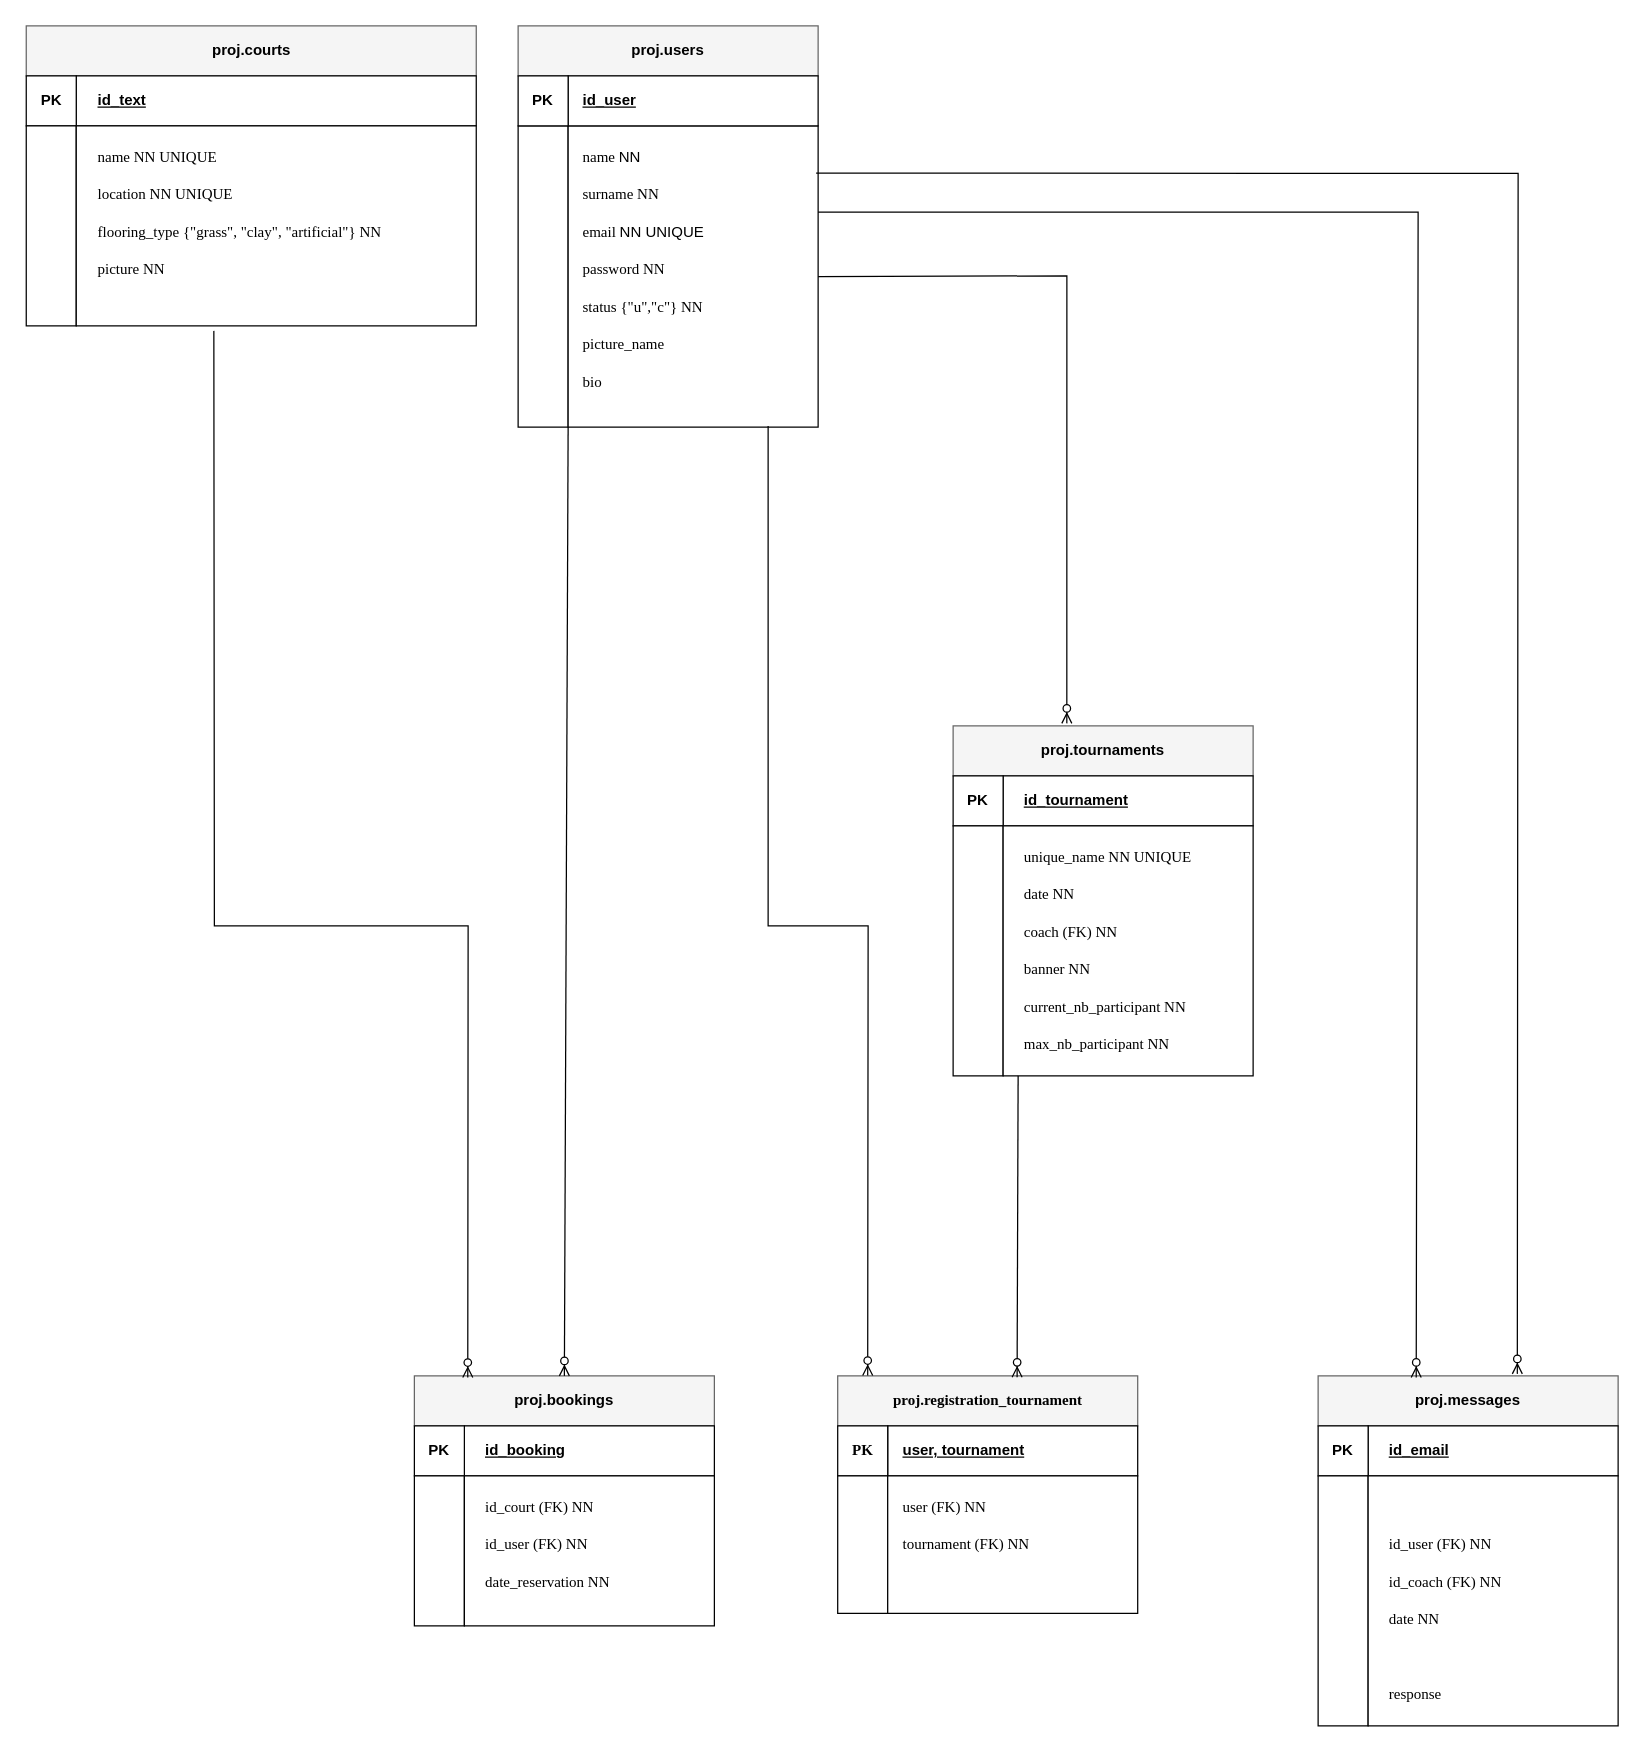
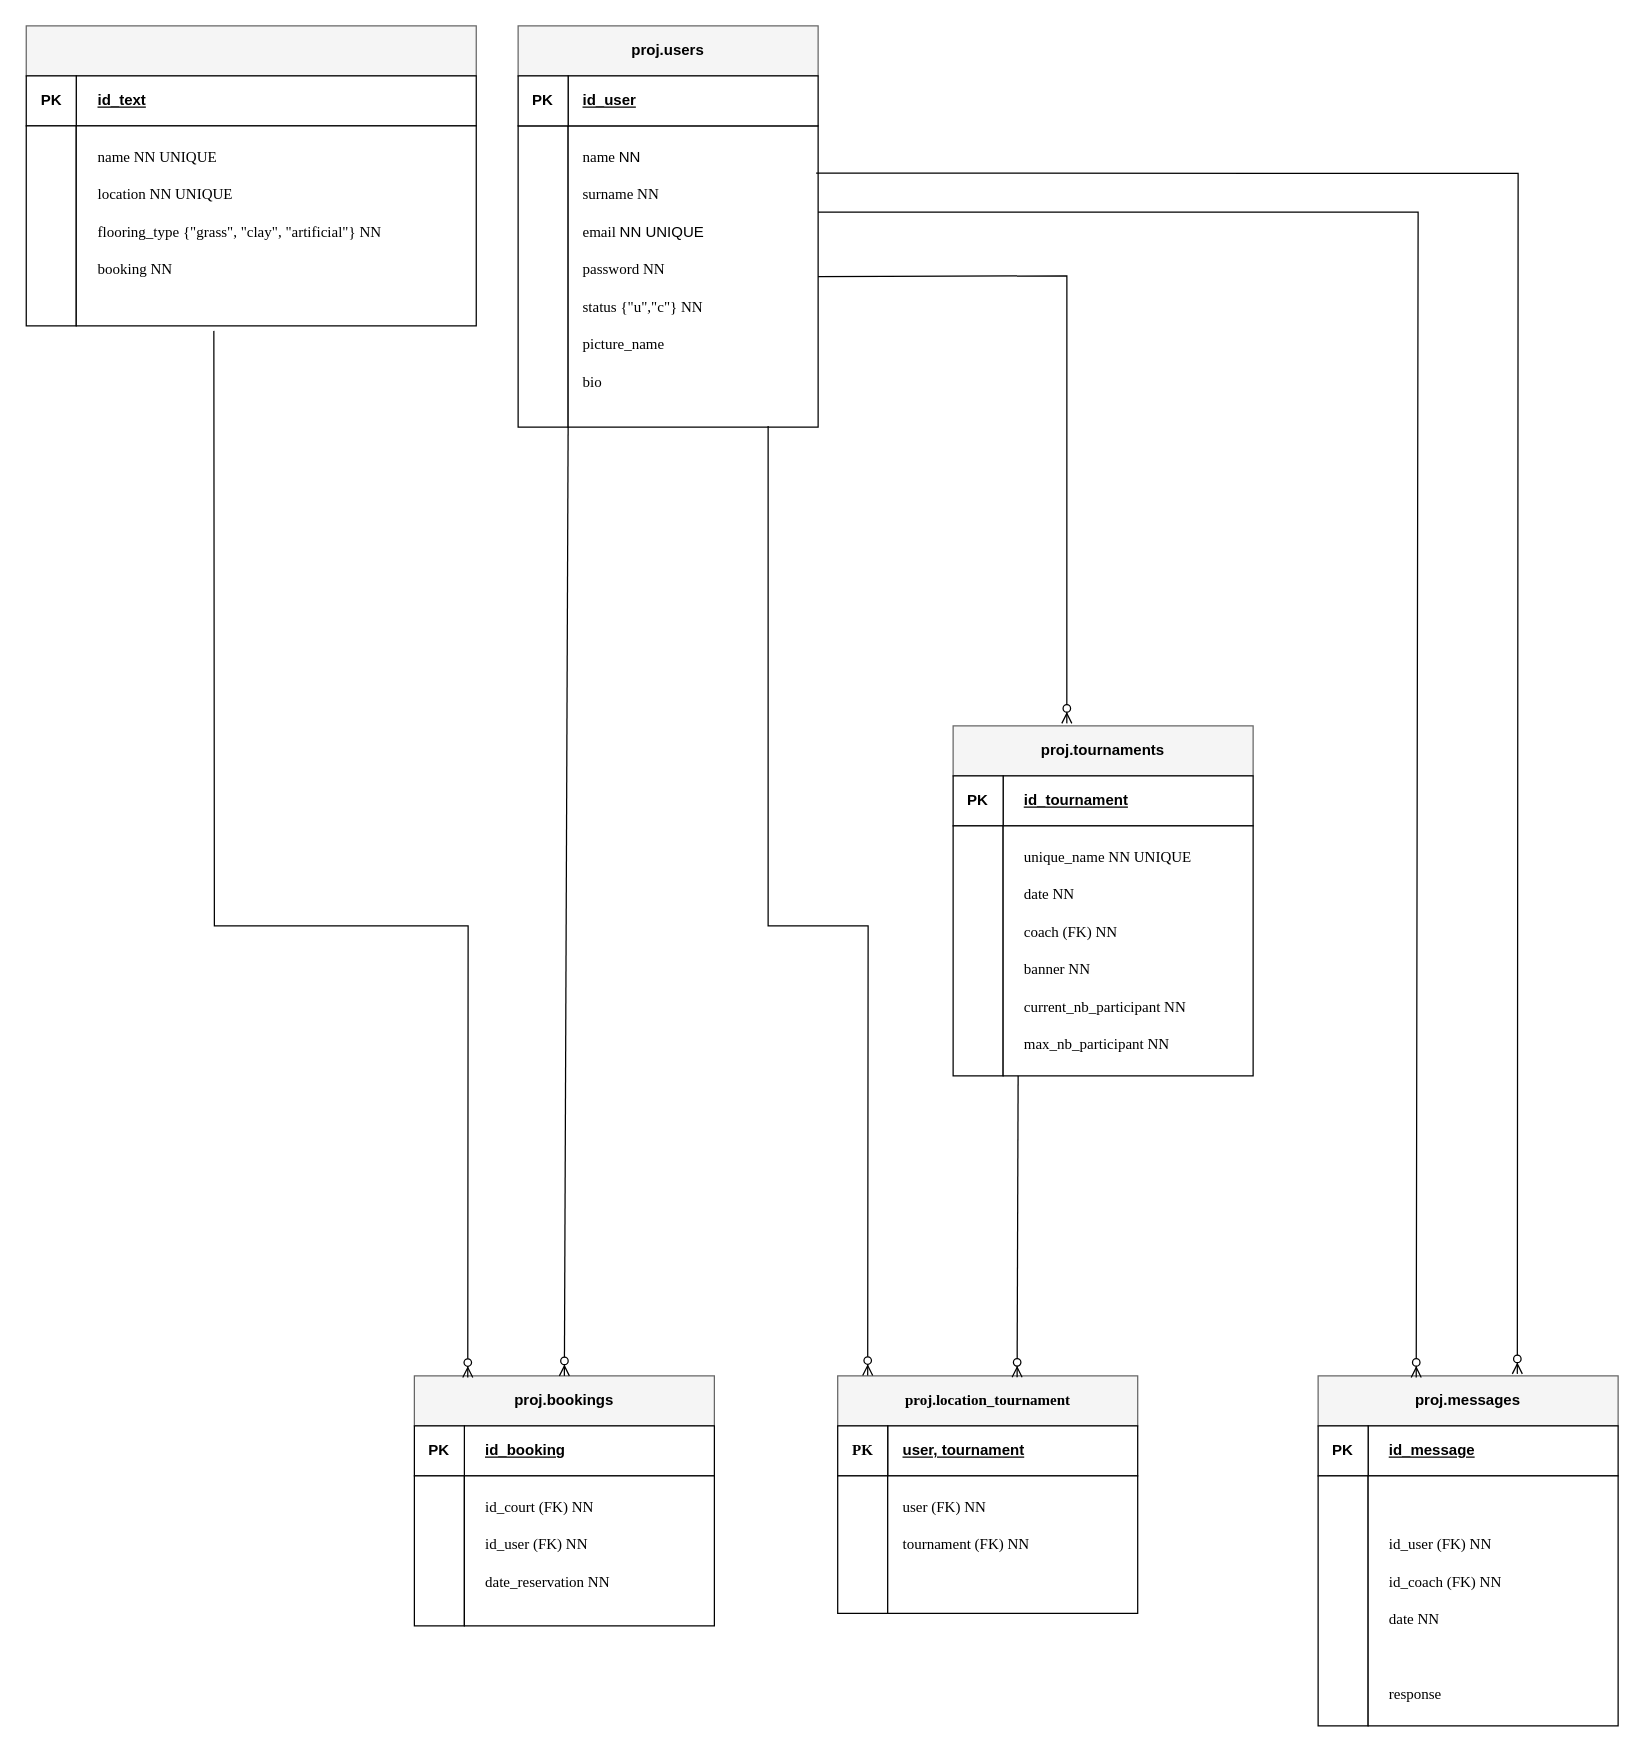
node "proj.courts": removed
node "picture NN": label "picture NN" -> "booking NN"
node "proj.registration_tournament": label "proj.registration_tournament" -> "proj.location_tournament"
node "id_email": label "id_email" -> "id_message"
